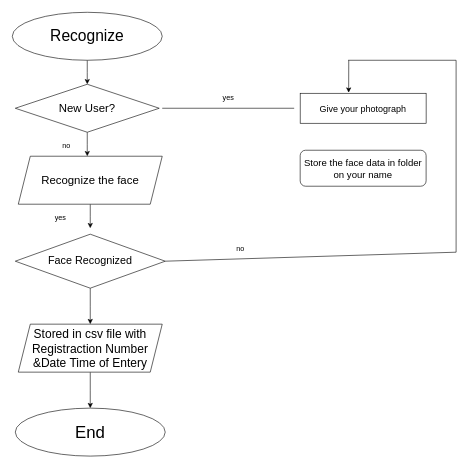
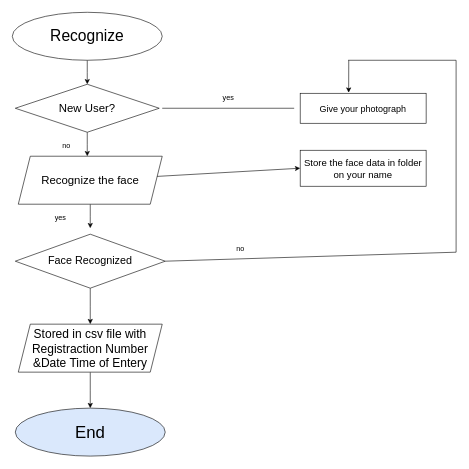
node "Store the face data in folder on your name": shape rounded rectangle -> rectangle
edge "Recognize the face" -> "Store the face data in folder on your name": added
node "End": fillcolor #ffffff -> #dae8fc
